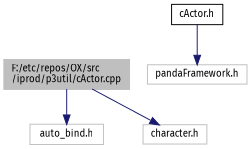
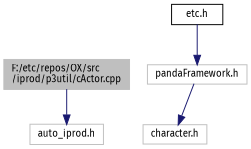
node "cActor.h": label "cActor.h" -> "etc.h"
edge "F:/etc/repos/OX/src /iprod/p3util/cActor.cpp" -> "character.h": now "pandaFramework.h" -> "character.h"
node "auto_bind.h": label "auto_bind.h" -> "auto_iprod.h"
